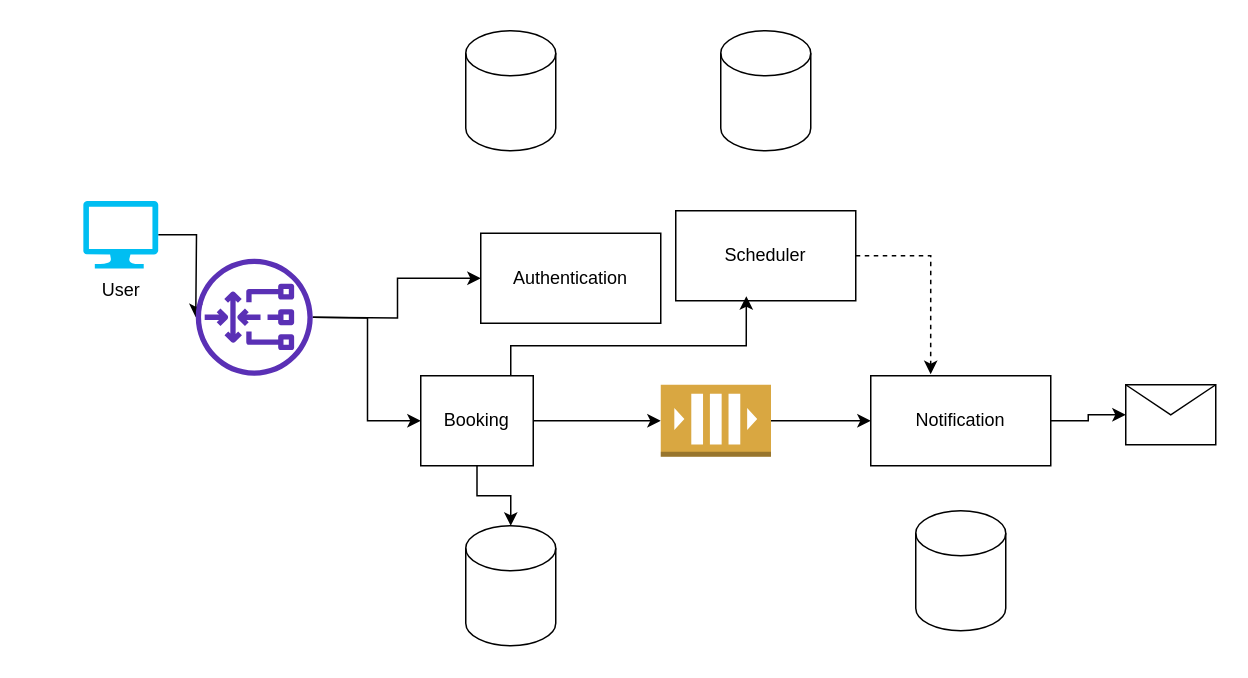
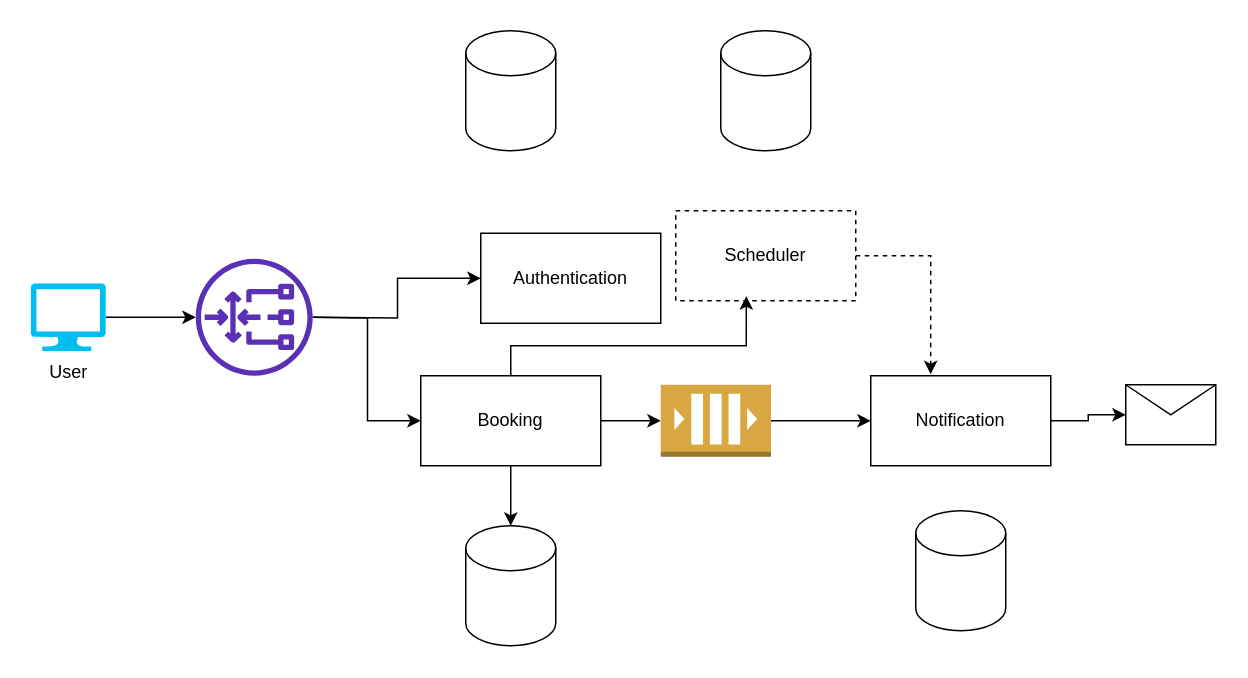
node "User": moved (121, 235) -> (68, 317)
node "Scheduler": style solid -> dashed
node "Booking": size 113x90 -> 180x90
